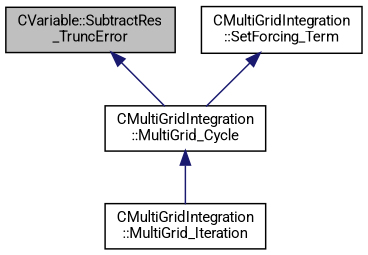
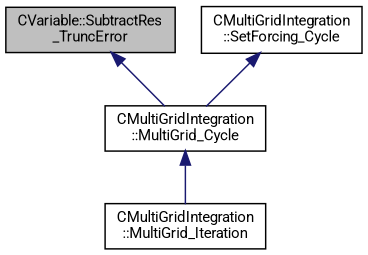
node "CMultiGridIntegration ::SetForcing_Term": label "CMultiGridIntegration ::SetForcing_Term" -> "CMultiGridIntegration ::SetForcing_Cycle"
